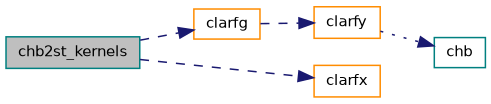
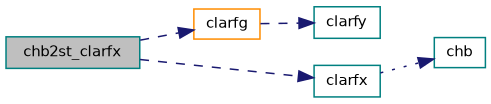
node "clarfy": color darkorange -> teal
edge "clarfy" -> "chb": now "clarfx" -> "chb"
node "chb2st_kernels": label "chb2st_kernels" -> "chb2st_clarfx"
node "clarfx": color darkorange -> teal
